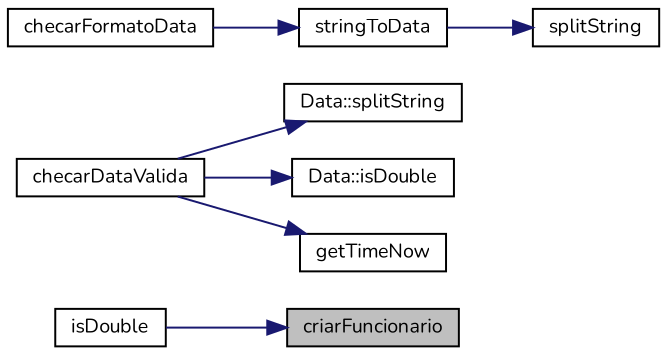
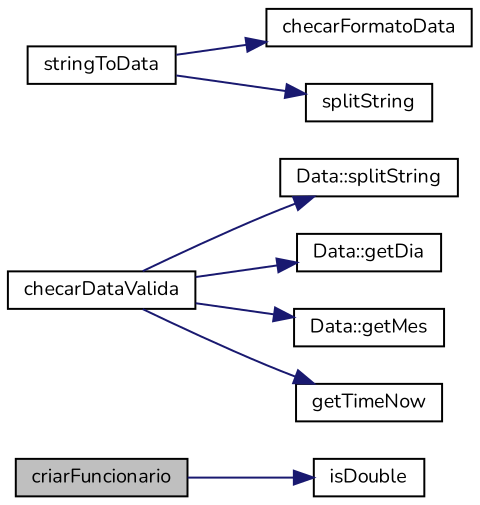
edge "checarFormatoData" -> "stringToData": reversed
node "Data::isDouble": label "Data::isDouble" -> "Data::getMes"
node "Data::getDia": added
edge "isDouble" -> "criarFuncionario": reversed
